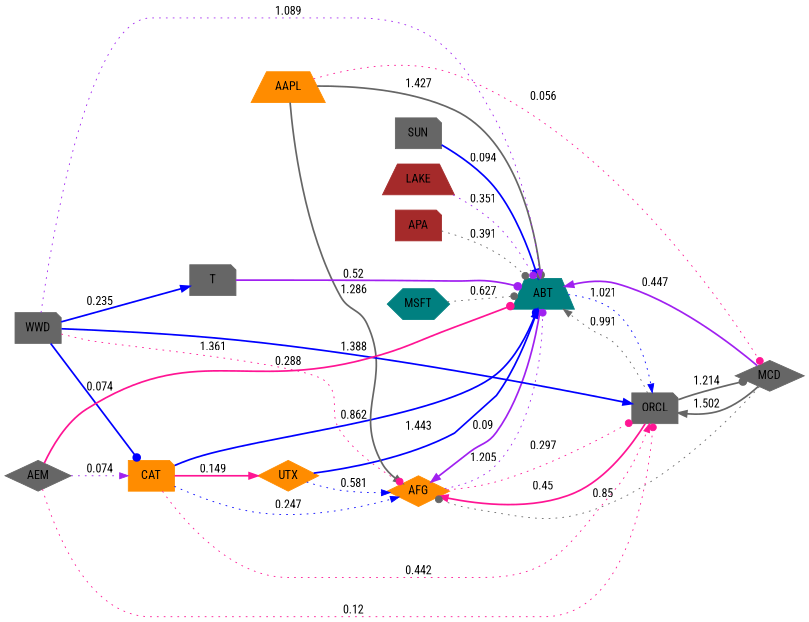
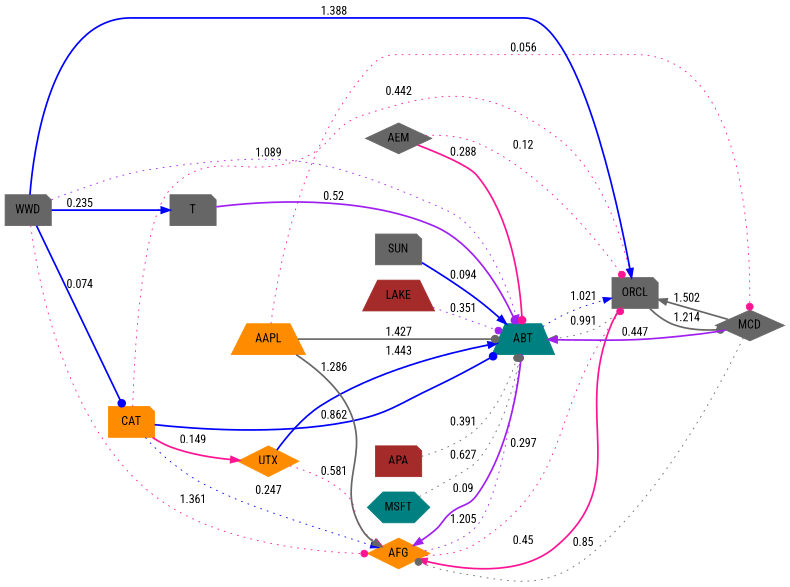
edge "AEM" -> "CAT": removed, label "0.074"
edge "UTX" -> "AFG": color blue -> deeppink
